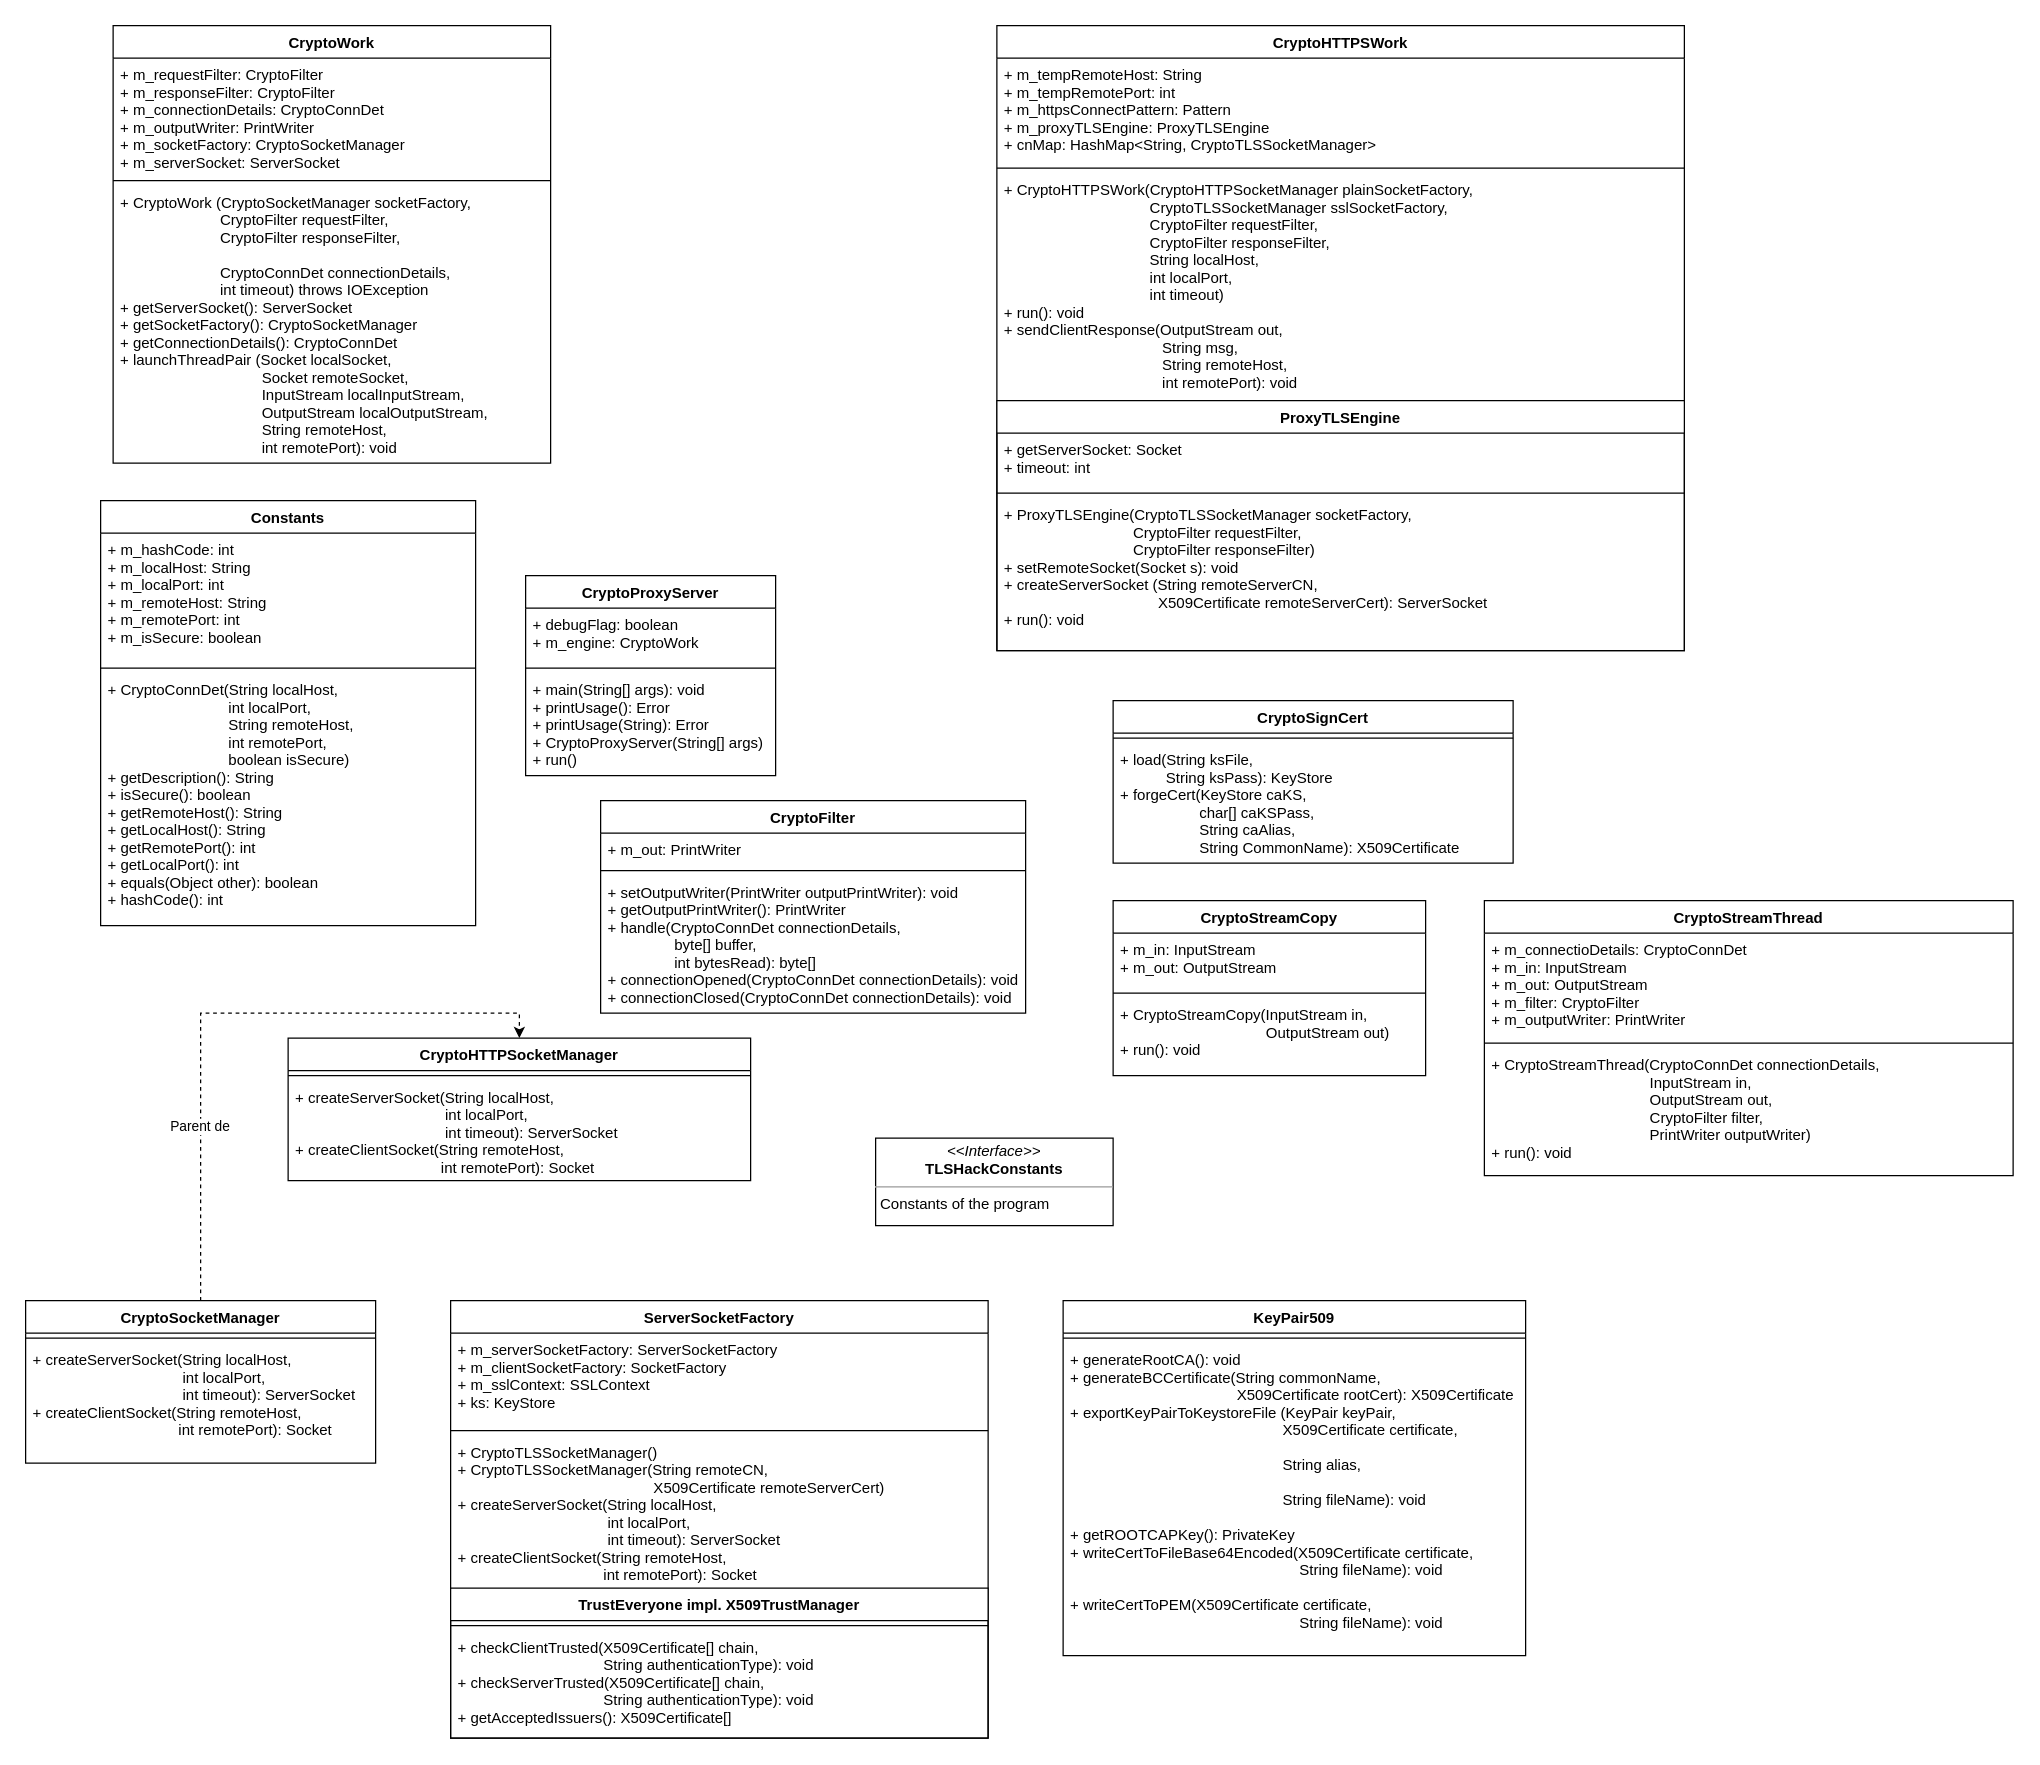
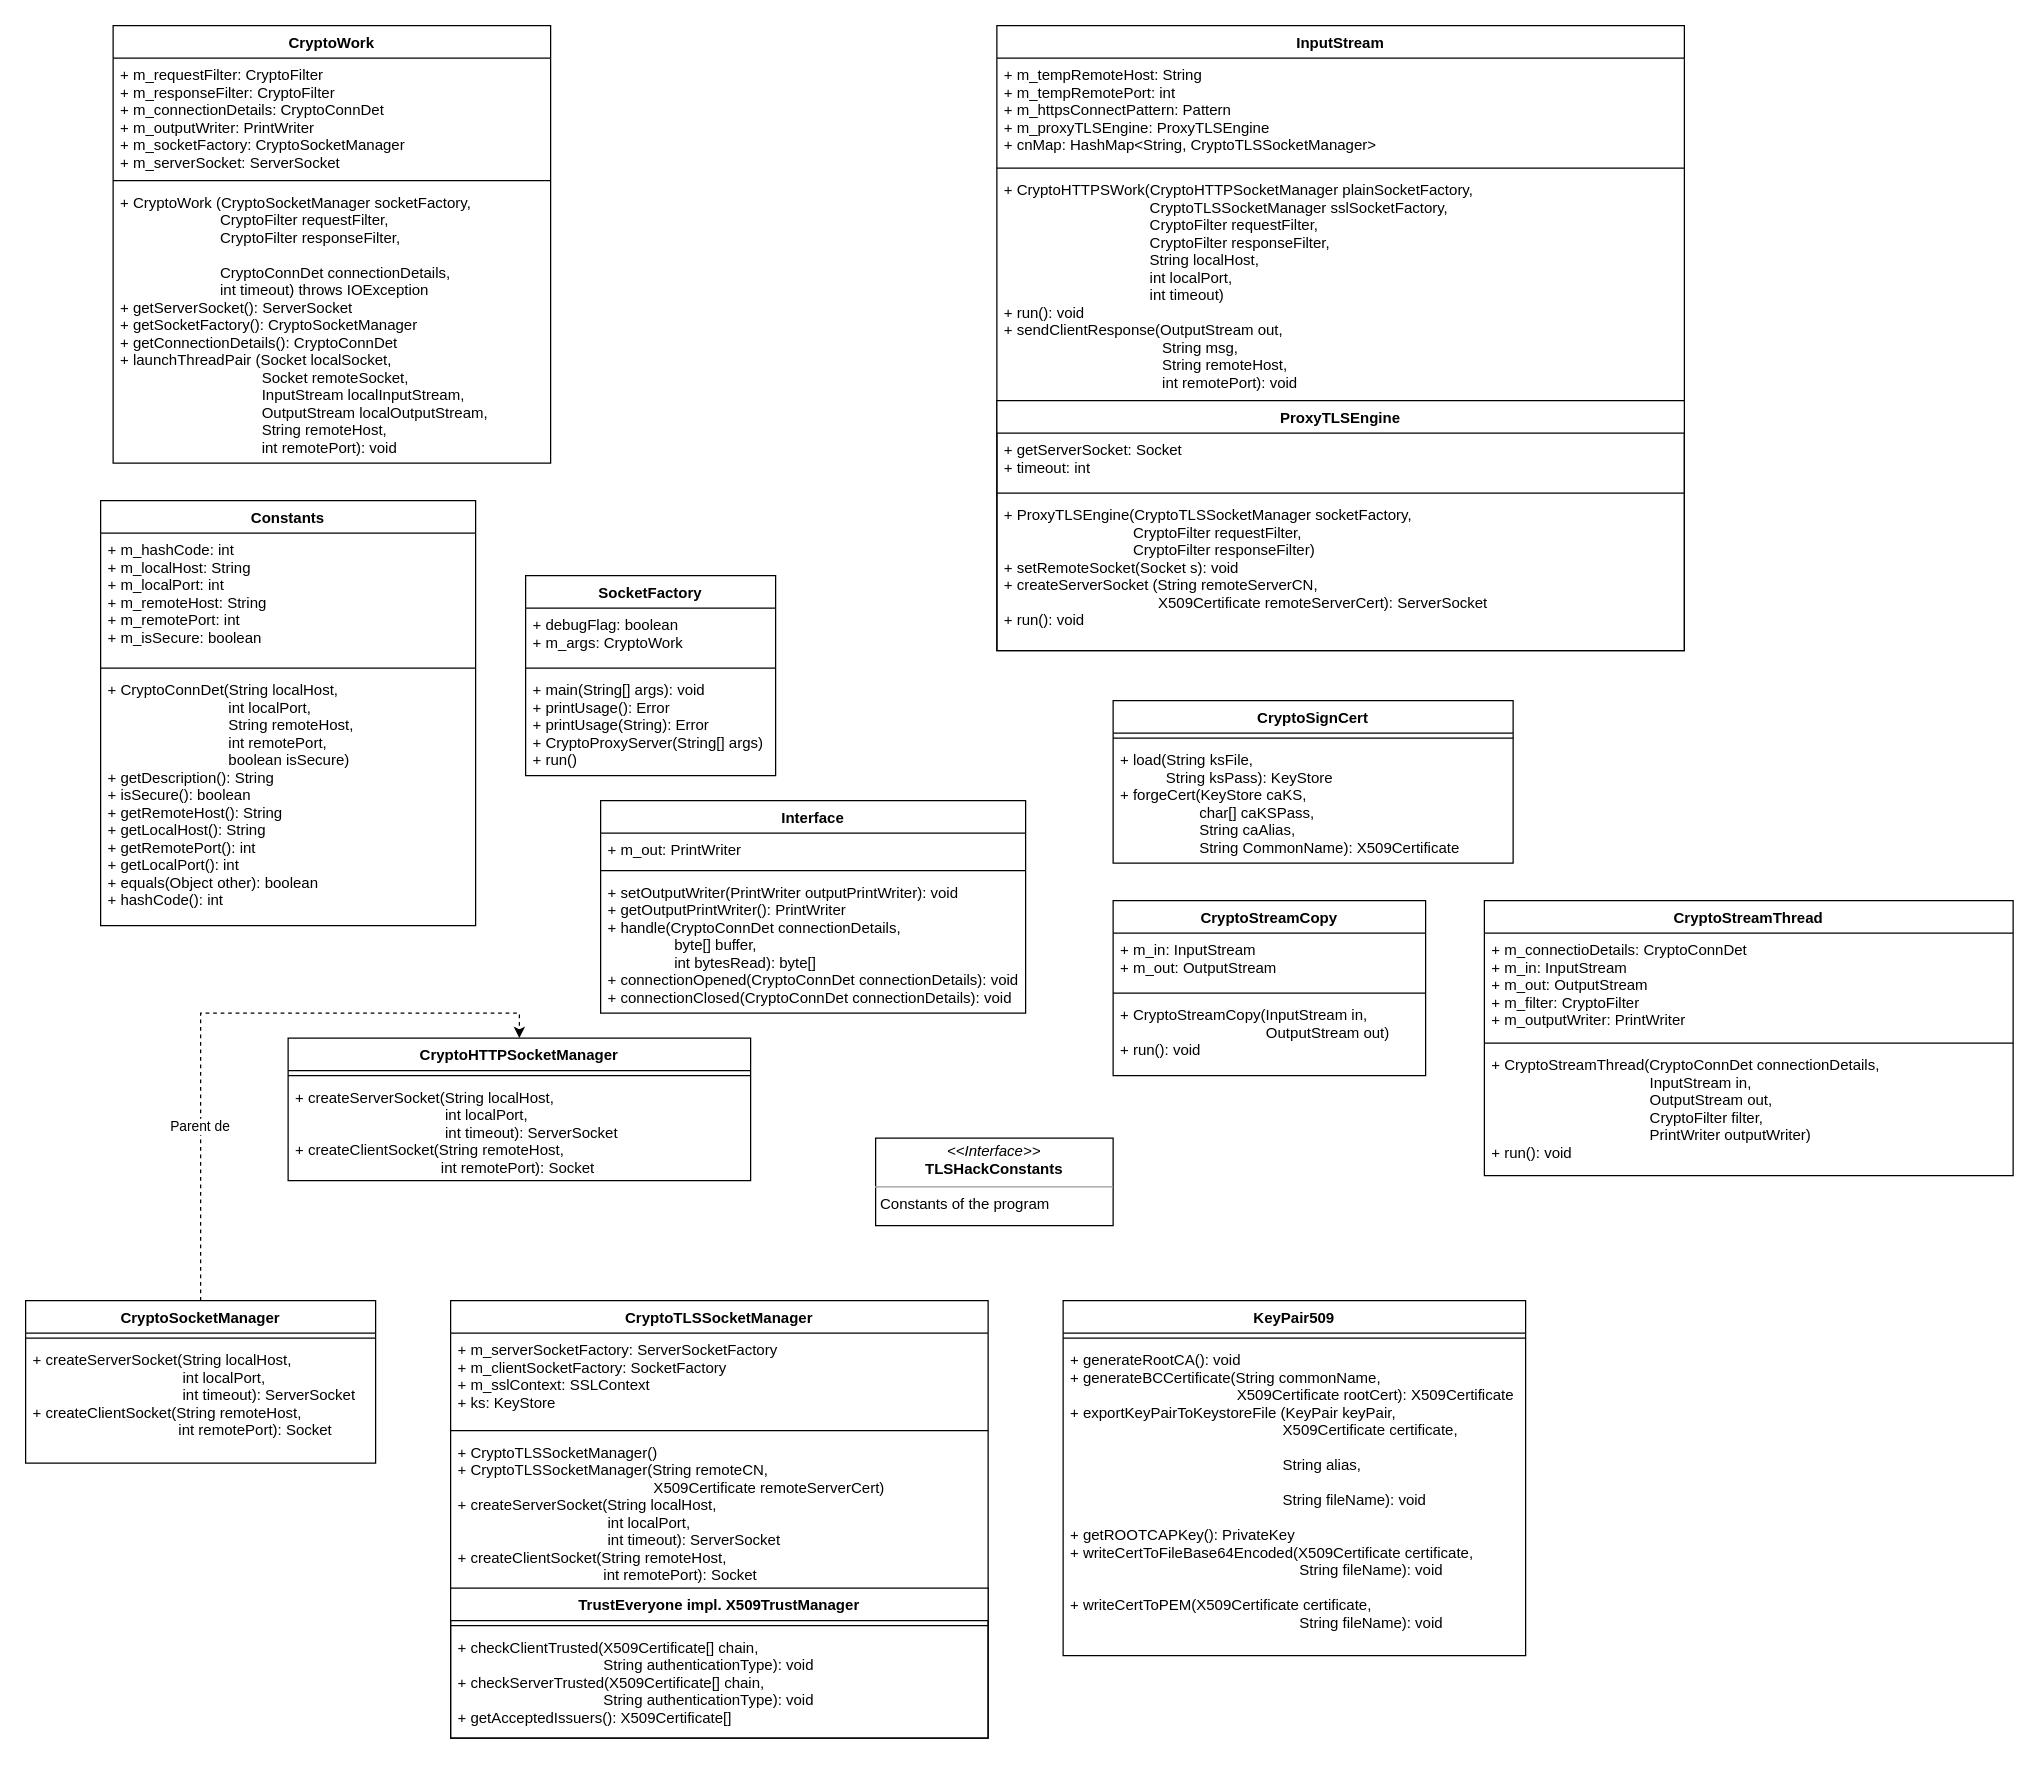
node "CryptoHTTPSWork": label "CryptoHTTPSWork" -> "InputStream"
node "CryptoProxyServer": label "CryptoProxyServer" -> "SocketFactory"
node "+ debugFlag: boolean + m_engine: CryptoWork": label "+ debugFlag: boolean + m_engine: CryptoWork" -> "+ debugFlag: boolean + m_args: CryptoWork"
node "CryptoFilter": label "CryptoFilter" -> "Interface"
node "ServerSocketFactory": label "ServerSocketFactory" -> "CryptoTLSSocketManager"
